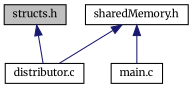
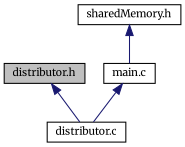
node "structs.h": label "structs.h" -> "distributor.h"
edge "distributor.c" -> "sharedMemory.h": now "distributor.c" -> "main.c"
